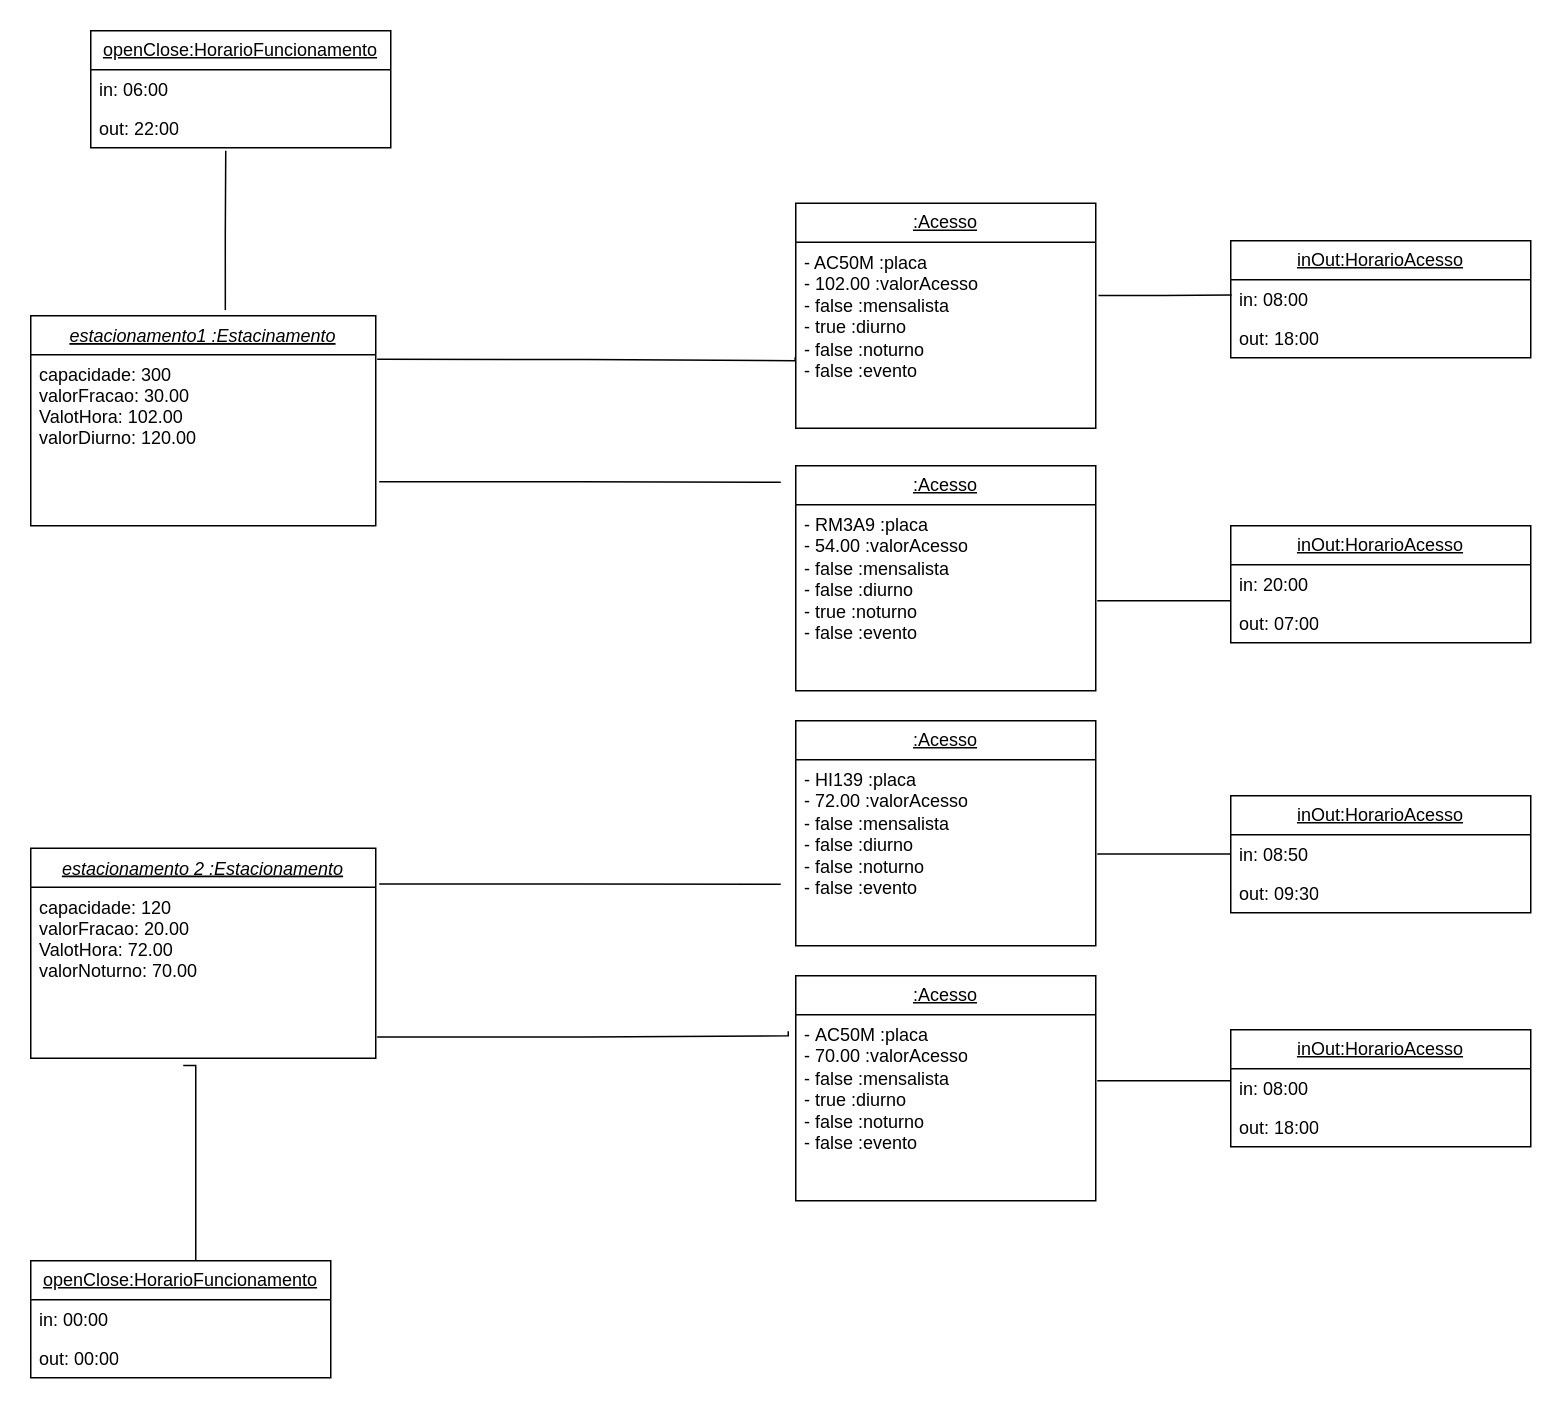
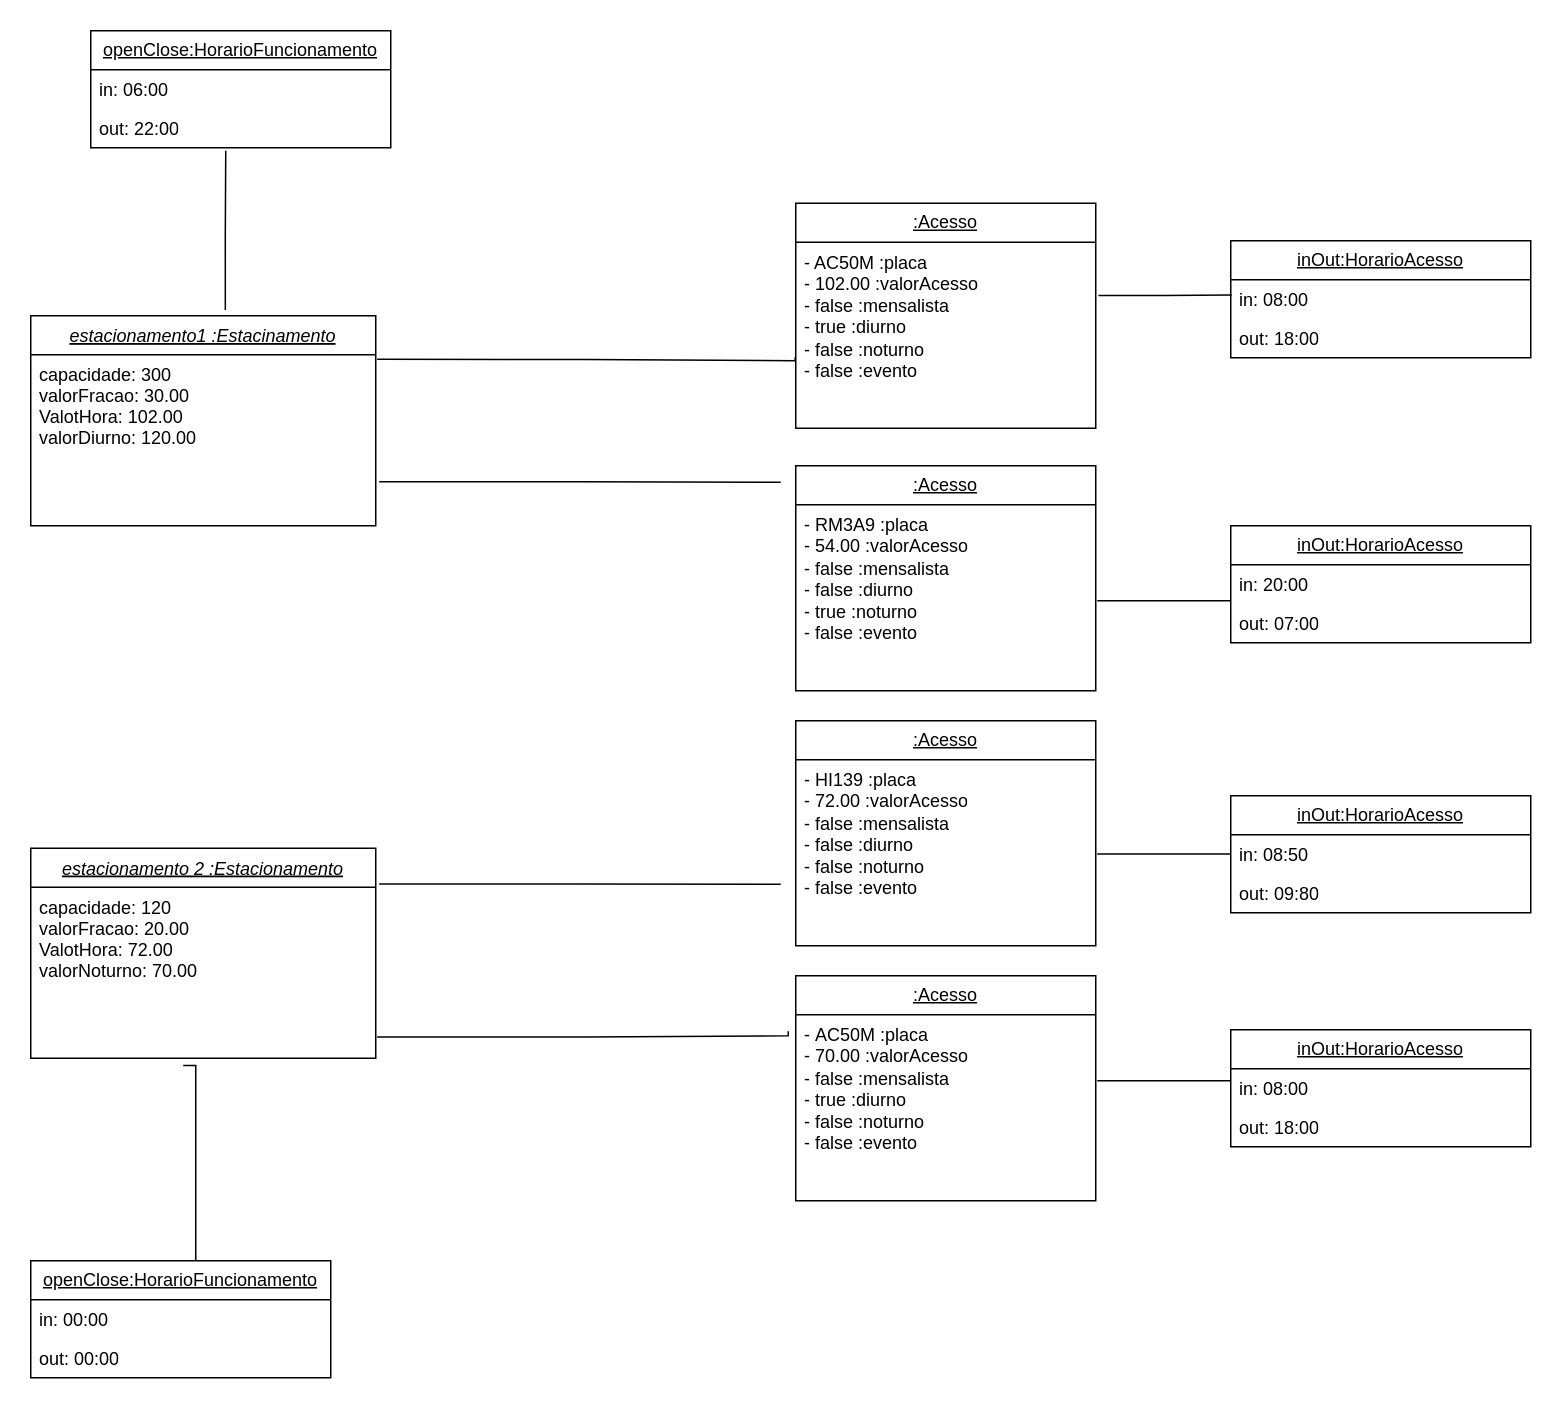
node "out: 09:30": label "out: 09:30" -> "out: 09:80"
